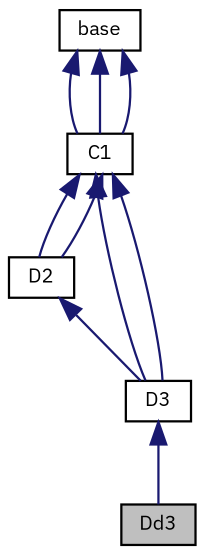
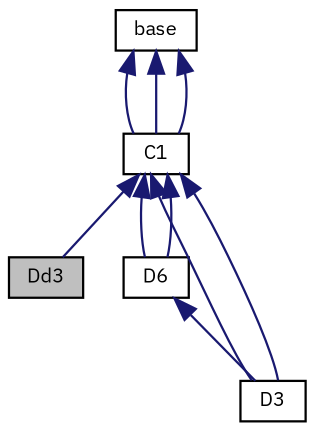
node "D2": label "D2" -> "D6"
edge "Dd3" -> "D3": now "Dd3" -> "C1"
